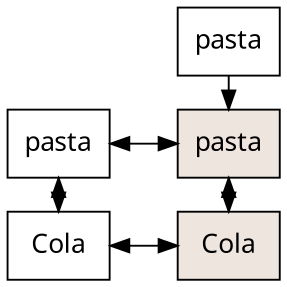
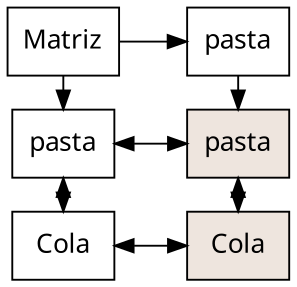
node "Matriz": added
